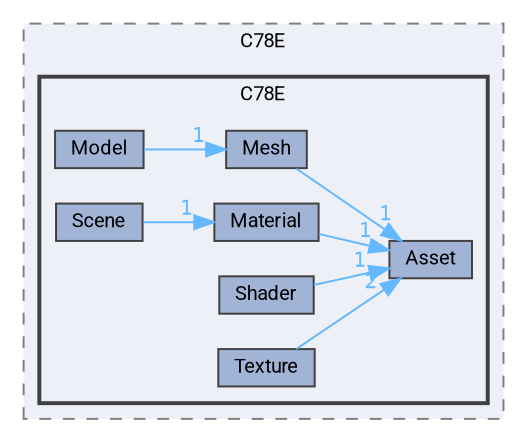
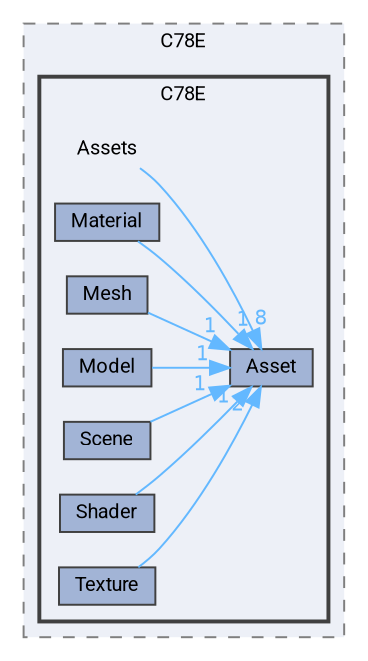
node "Assets": added
edge "Model" -> "Mesh": now "Model" -> "Asset"
edge "Scene" -> "Material": now "Scene" -> "Asset"
